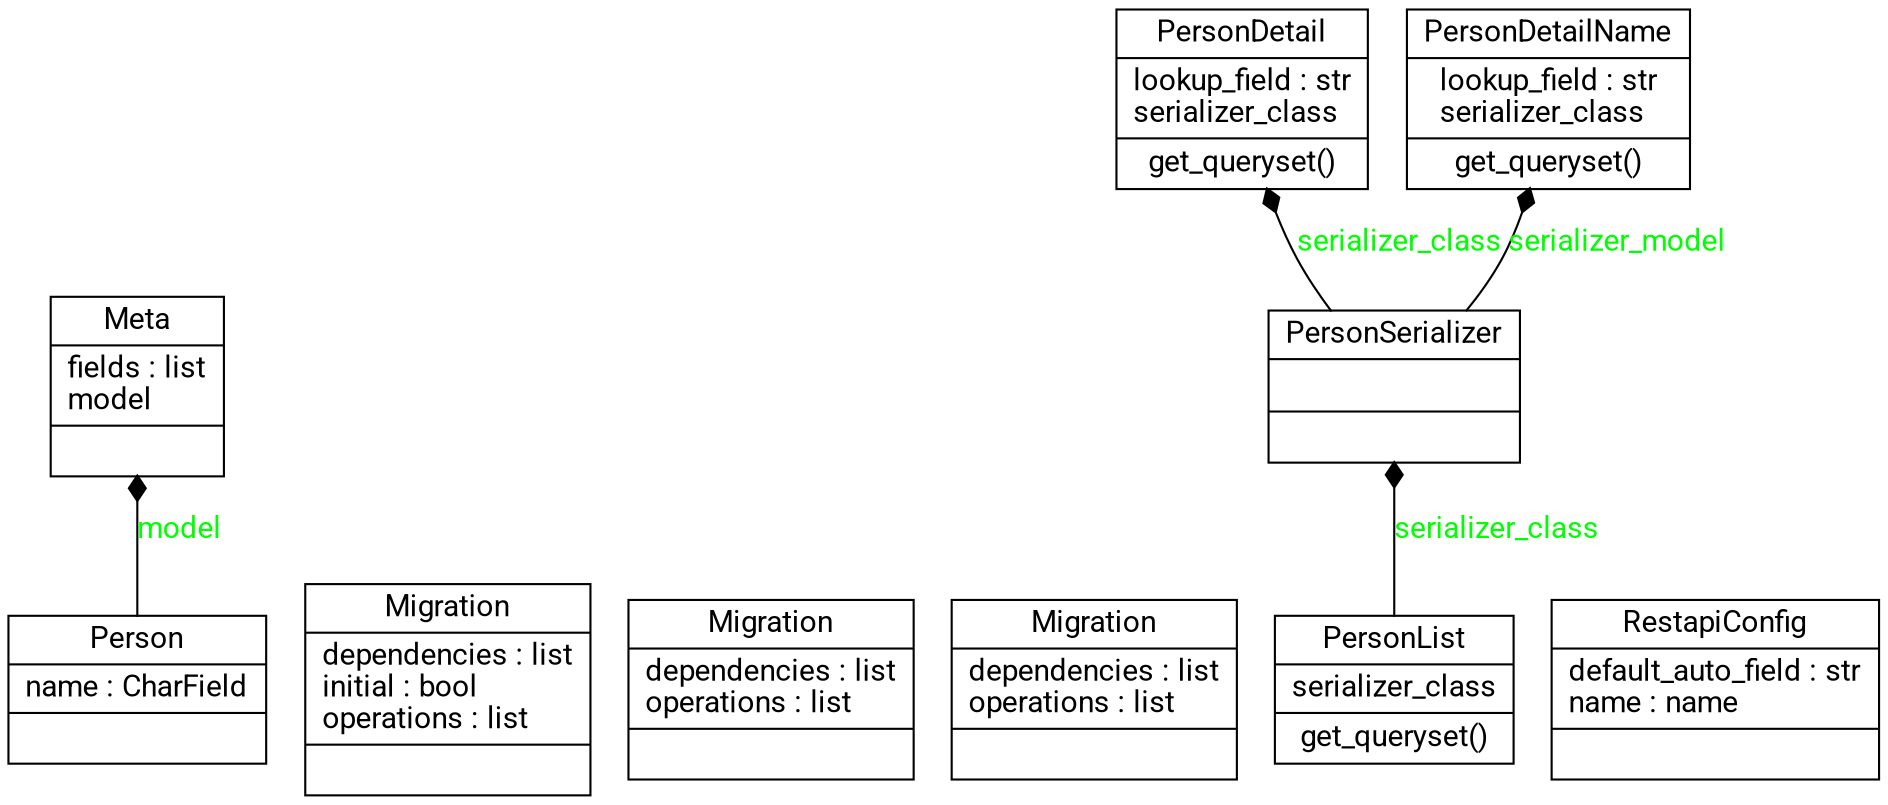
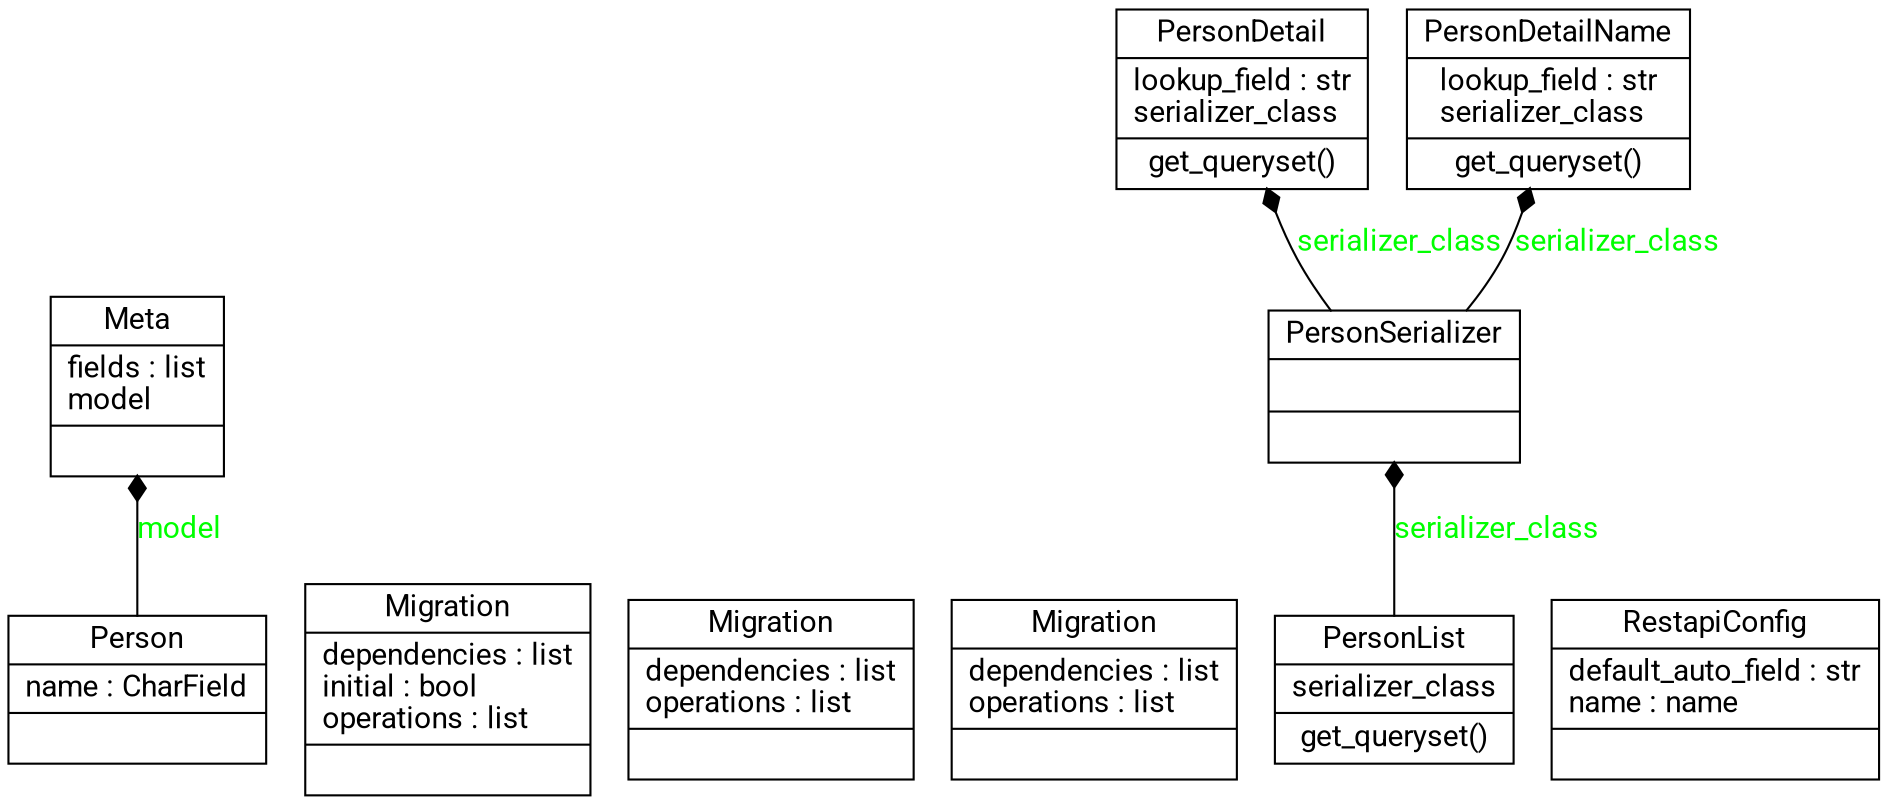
edge "PersonSerializer" -> "PersonDetailName": label "serializer_model" -> "serializer_class"
